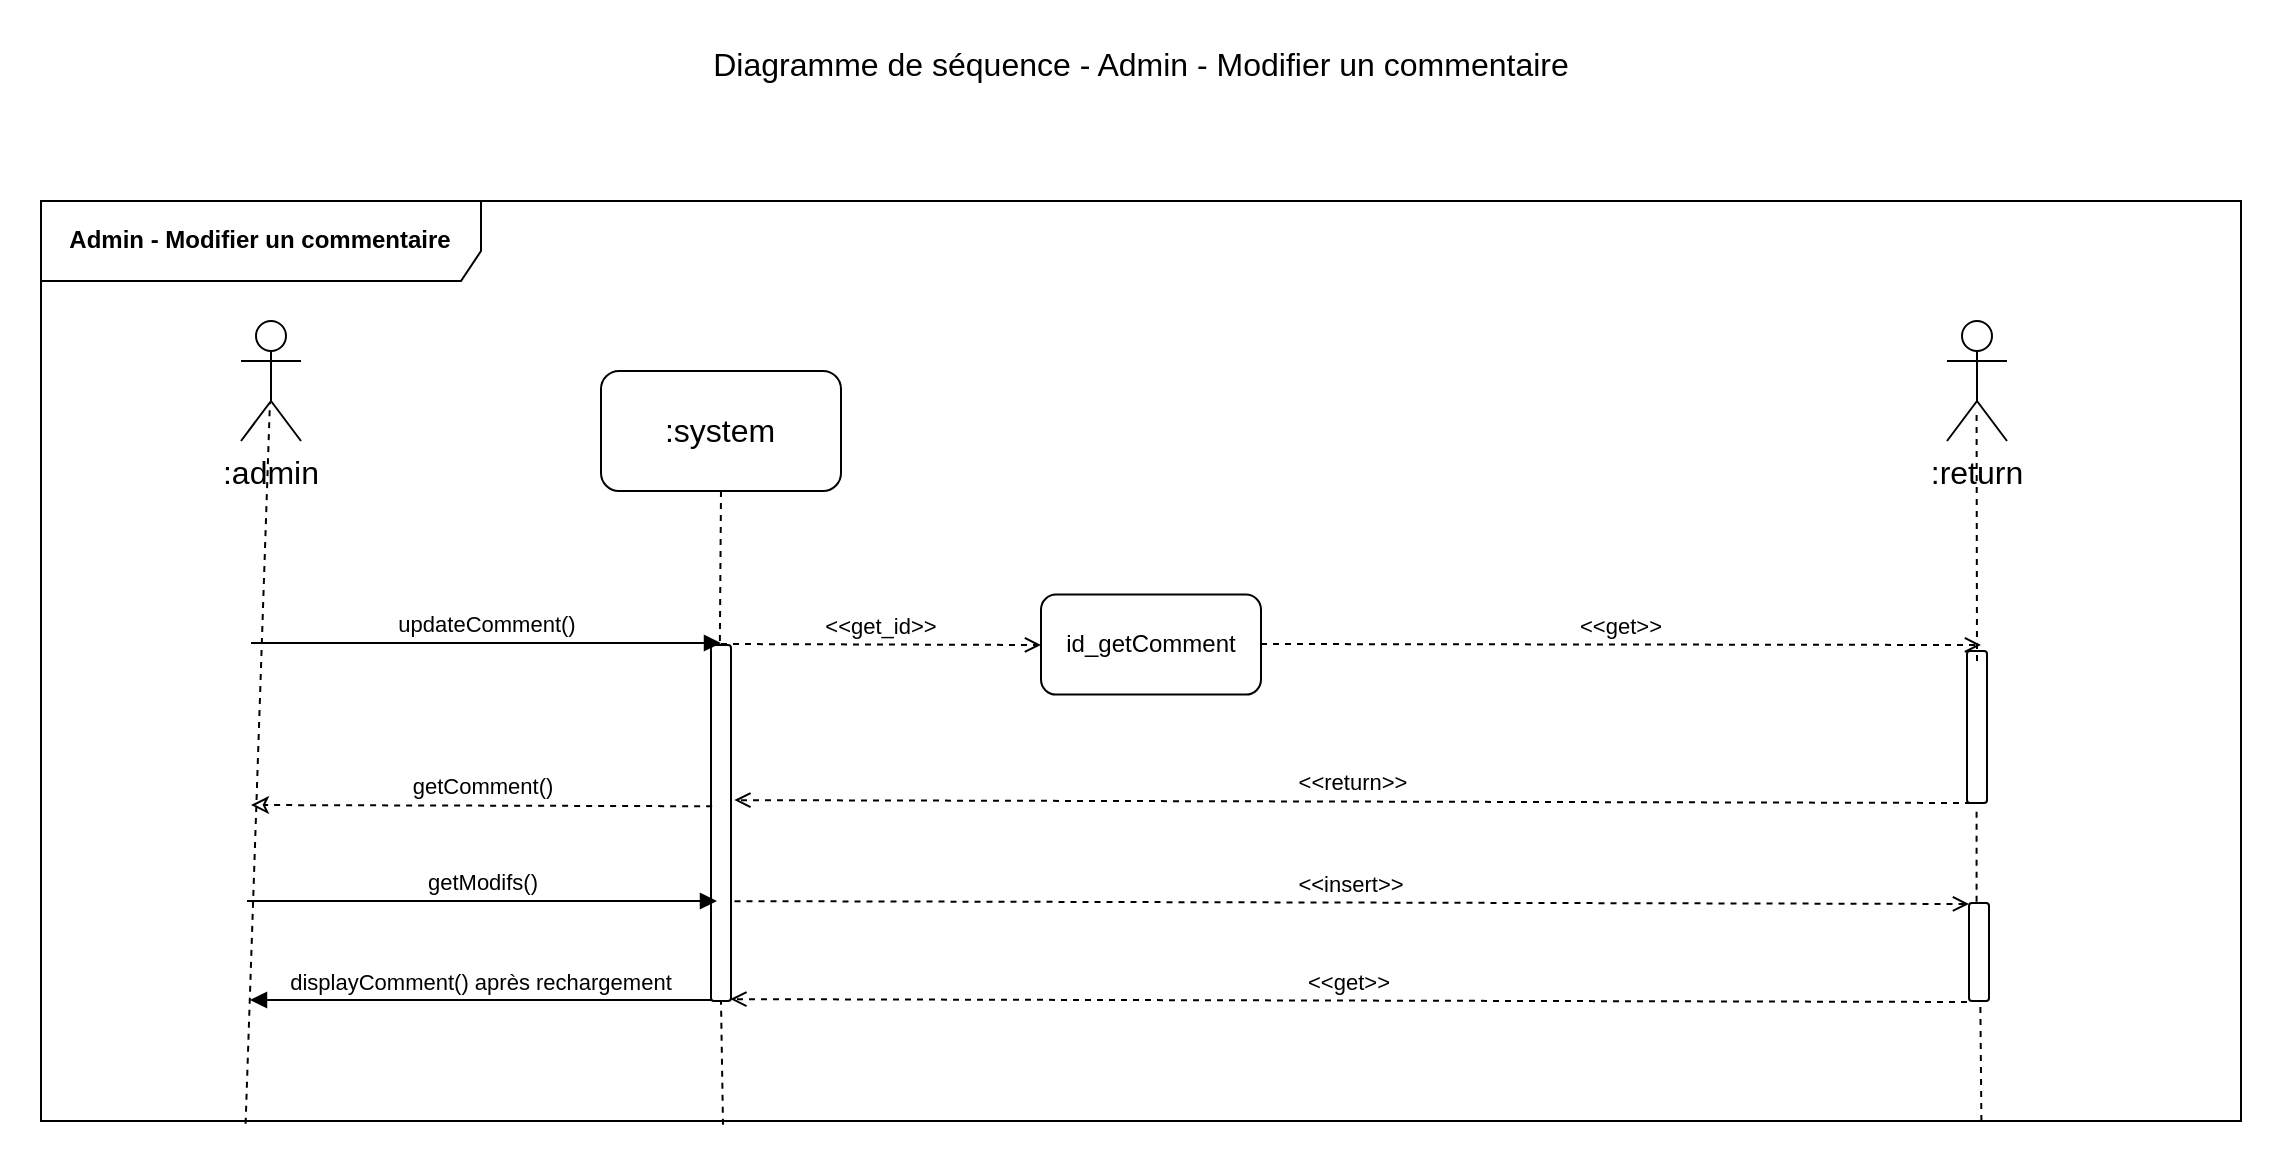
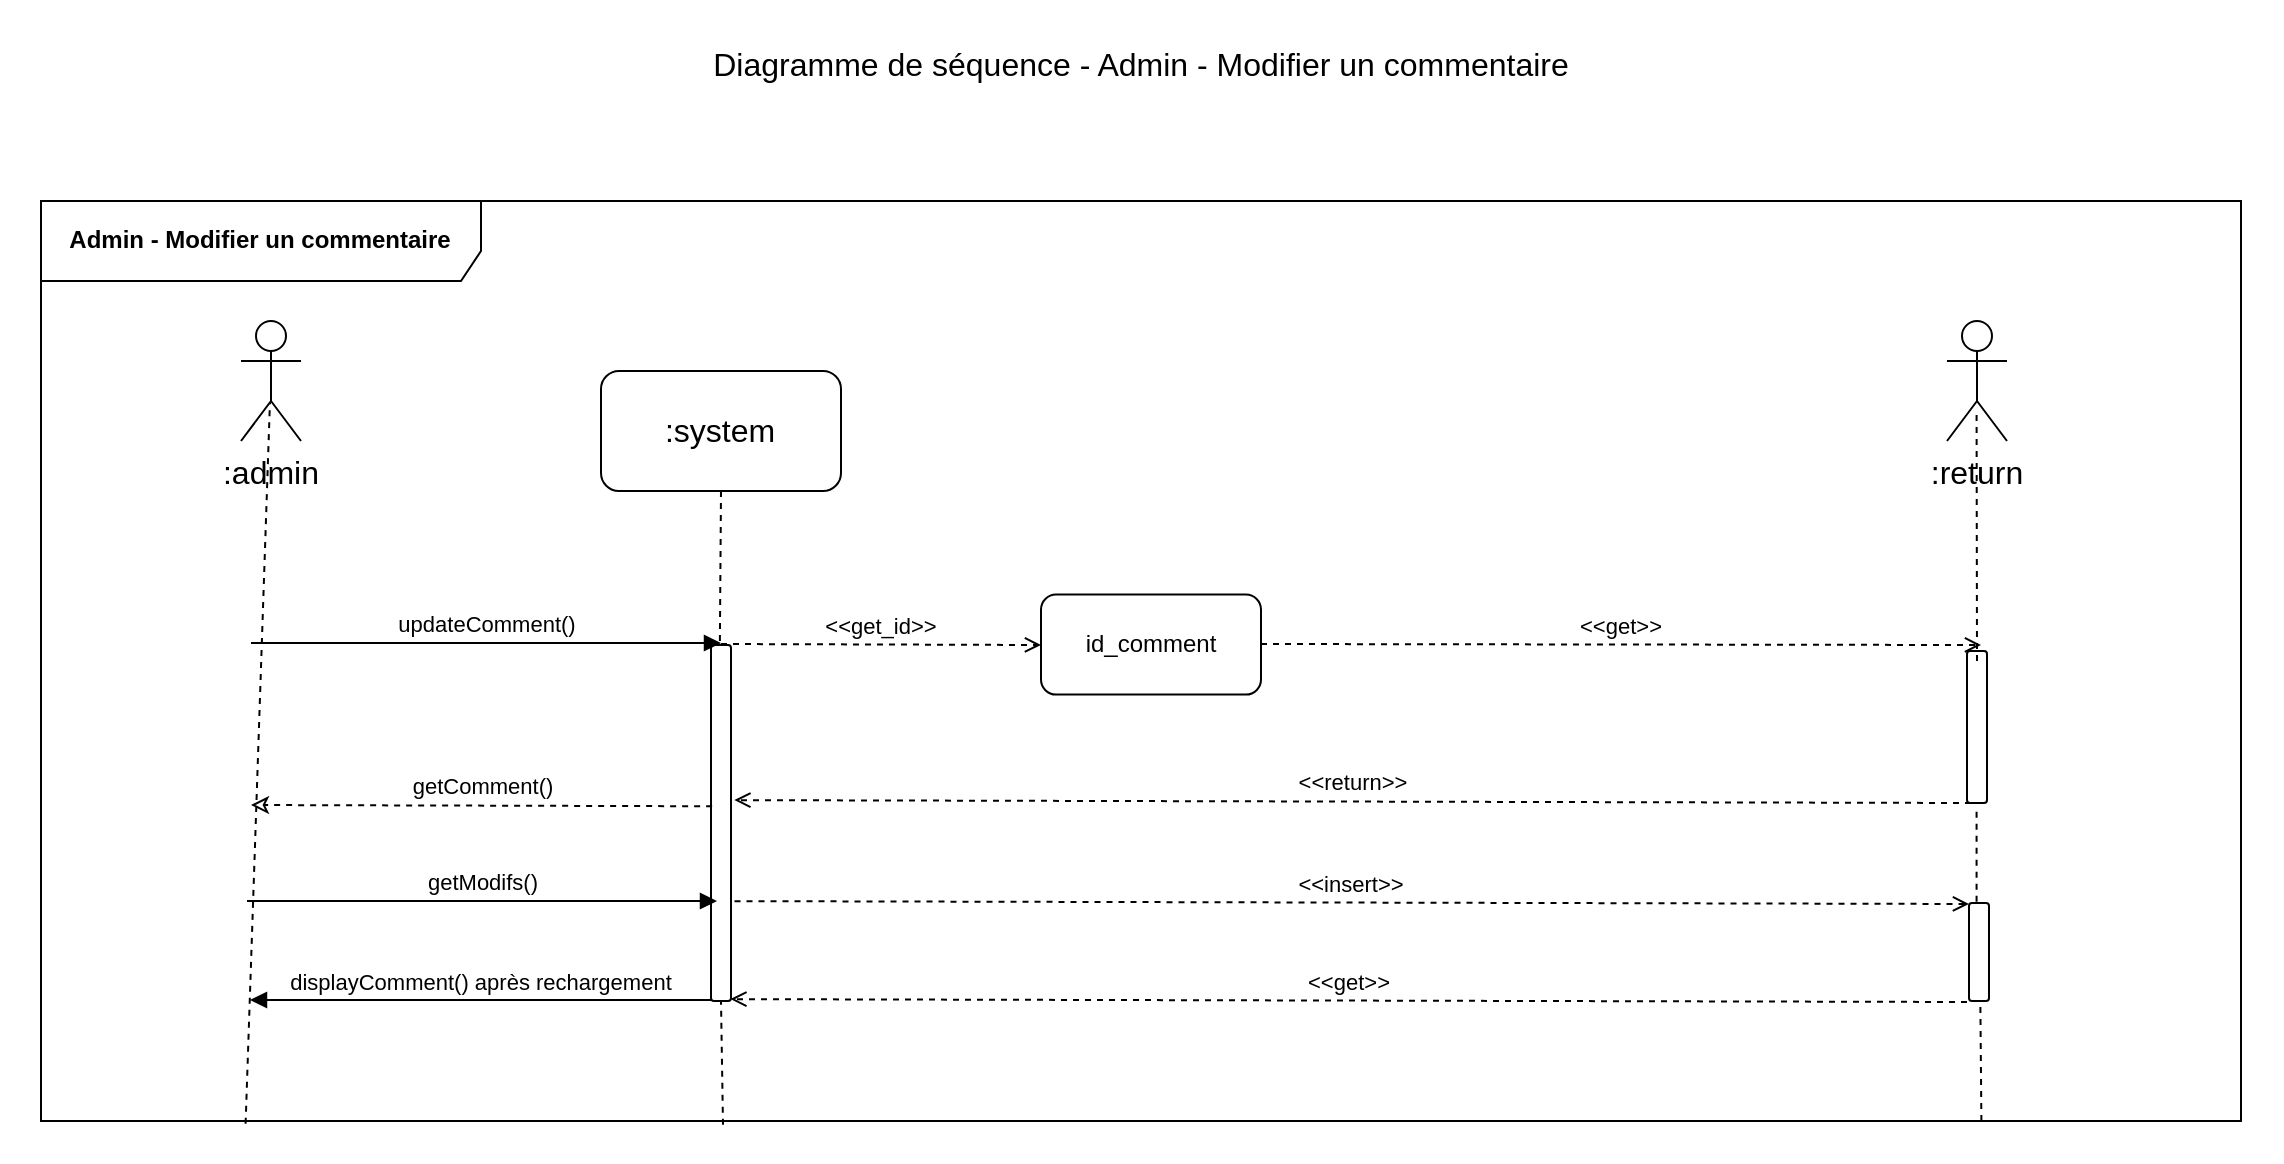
node "id_getComment": label "id_getComment" -> "id_comment"
